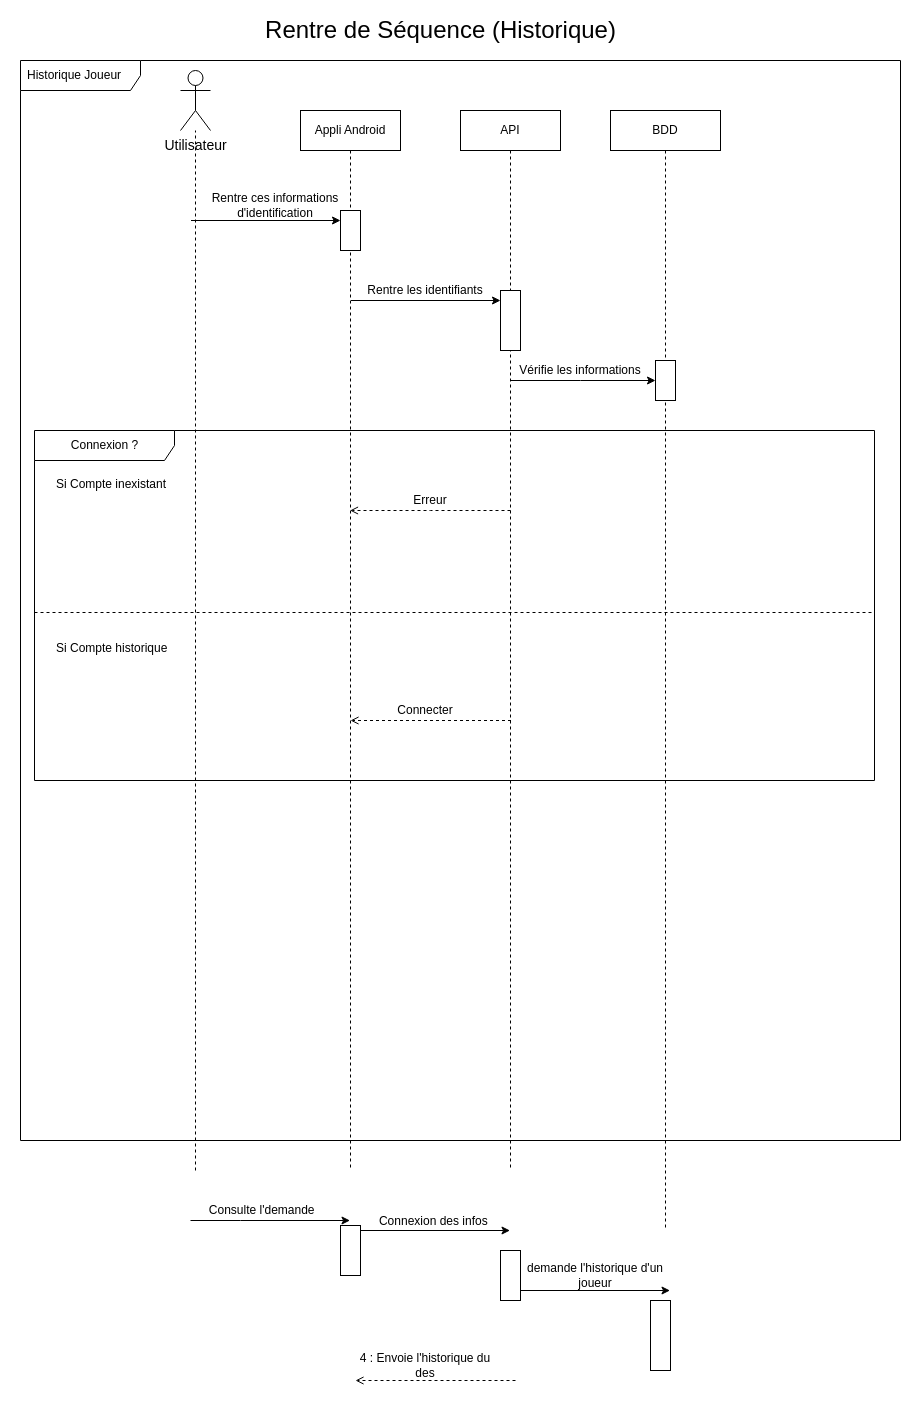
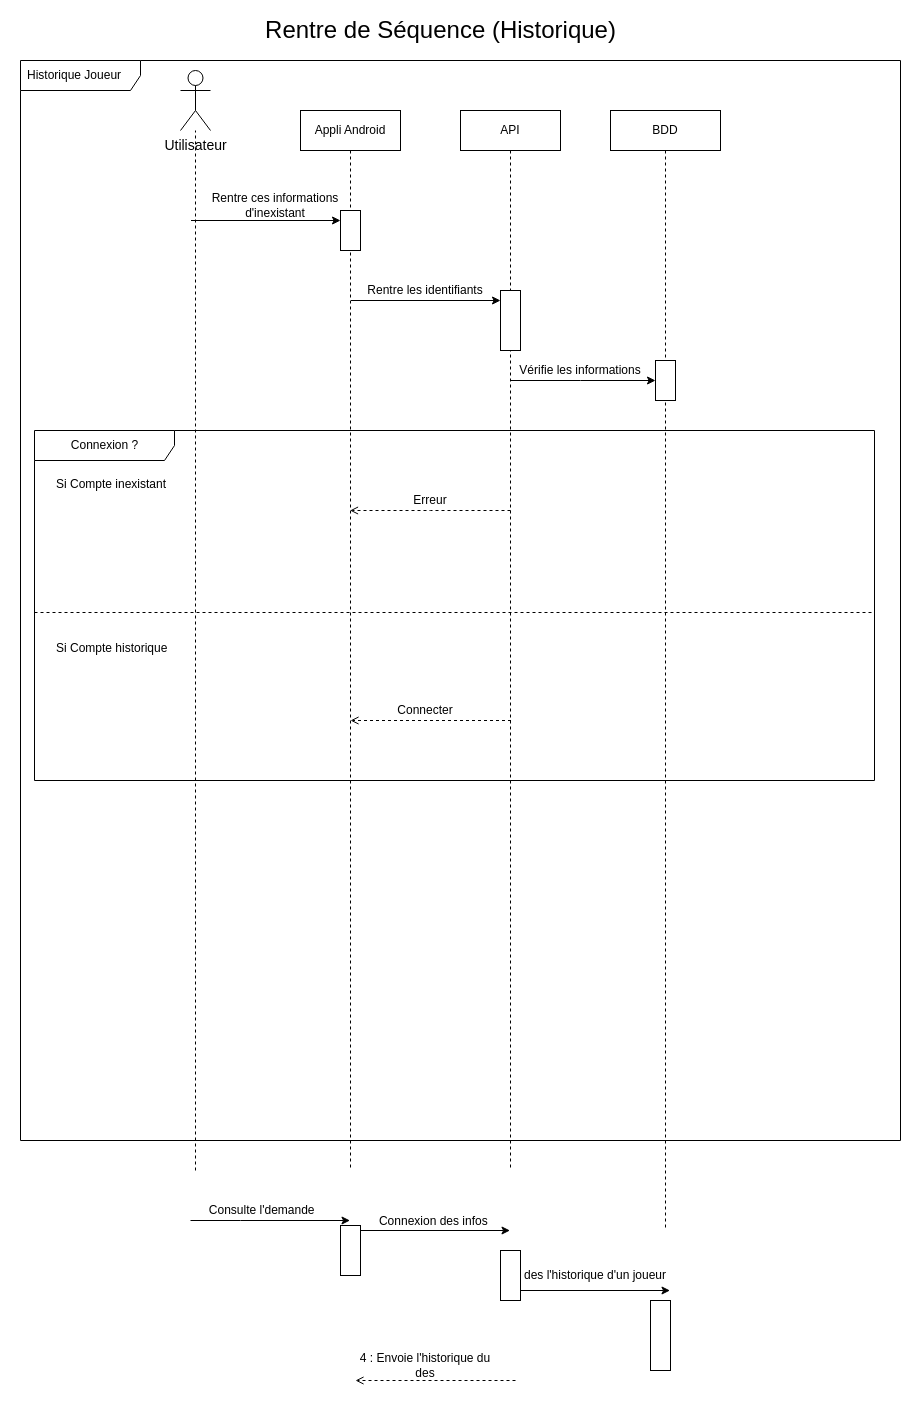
node "Rentre ces informations d'identification": label "Rentre ces informations d'identification" -> "Rentre ces informations d'inexistant"
node "demande l'historique d'un joueur": label "demande l'historique d'un joueur" -> "des l'historique d'un joueur"
